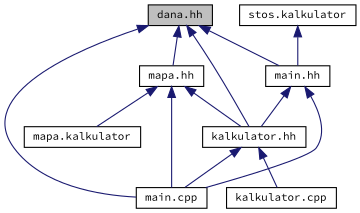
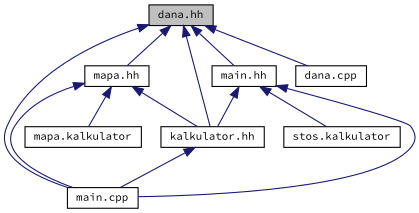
edge "main.hh" -> "stos.kalkulator": reversed
node "dana.cpp": added
node "kalkulator.cpp": removed
